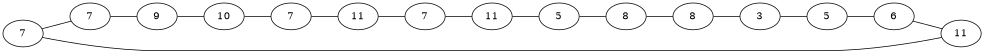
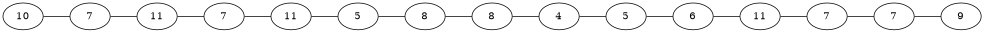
edge "9" -- "10": removed
node "3": label "3" -> "4"
